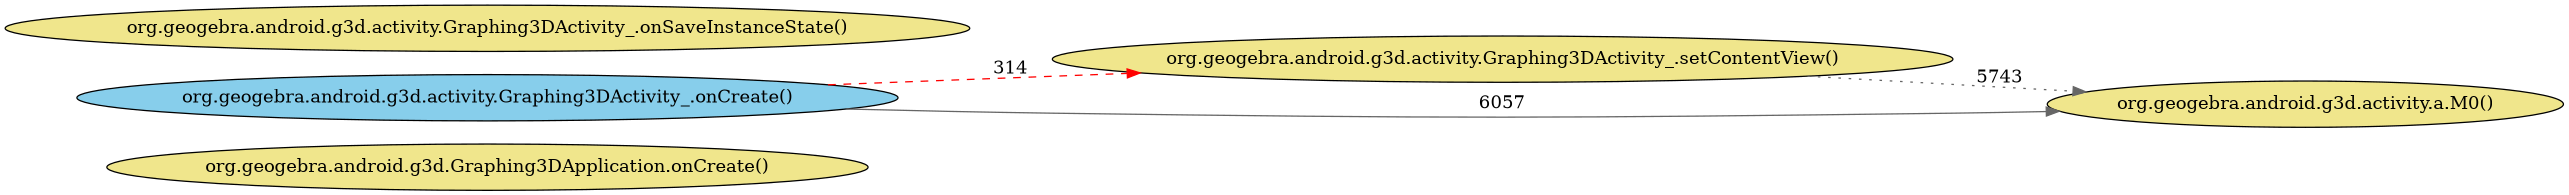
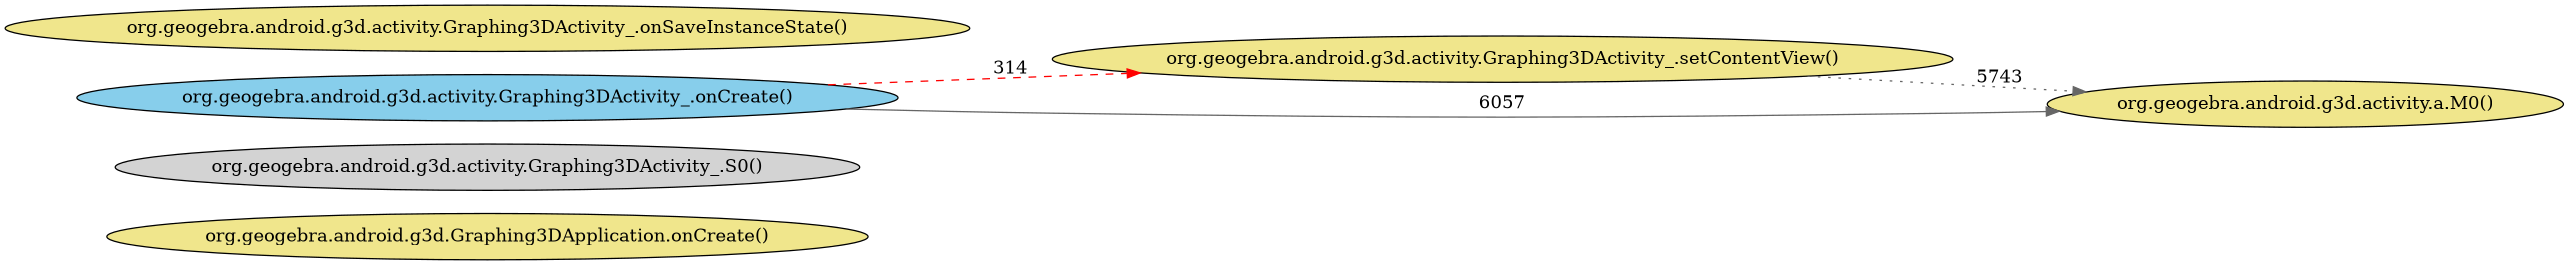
node "org.geogebra.android.g3d.activity.Graphing3DActivity_.S0()": added
